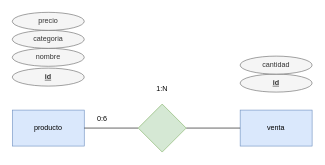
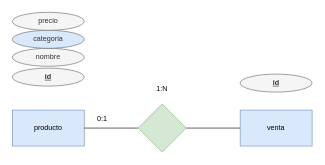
node "categoria": fillcolor #f5f5f5 -> #dae8fc
node "cantidad": removed
node "0:6": label "0:6" -> "0:1"
